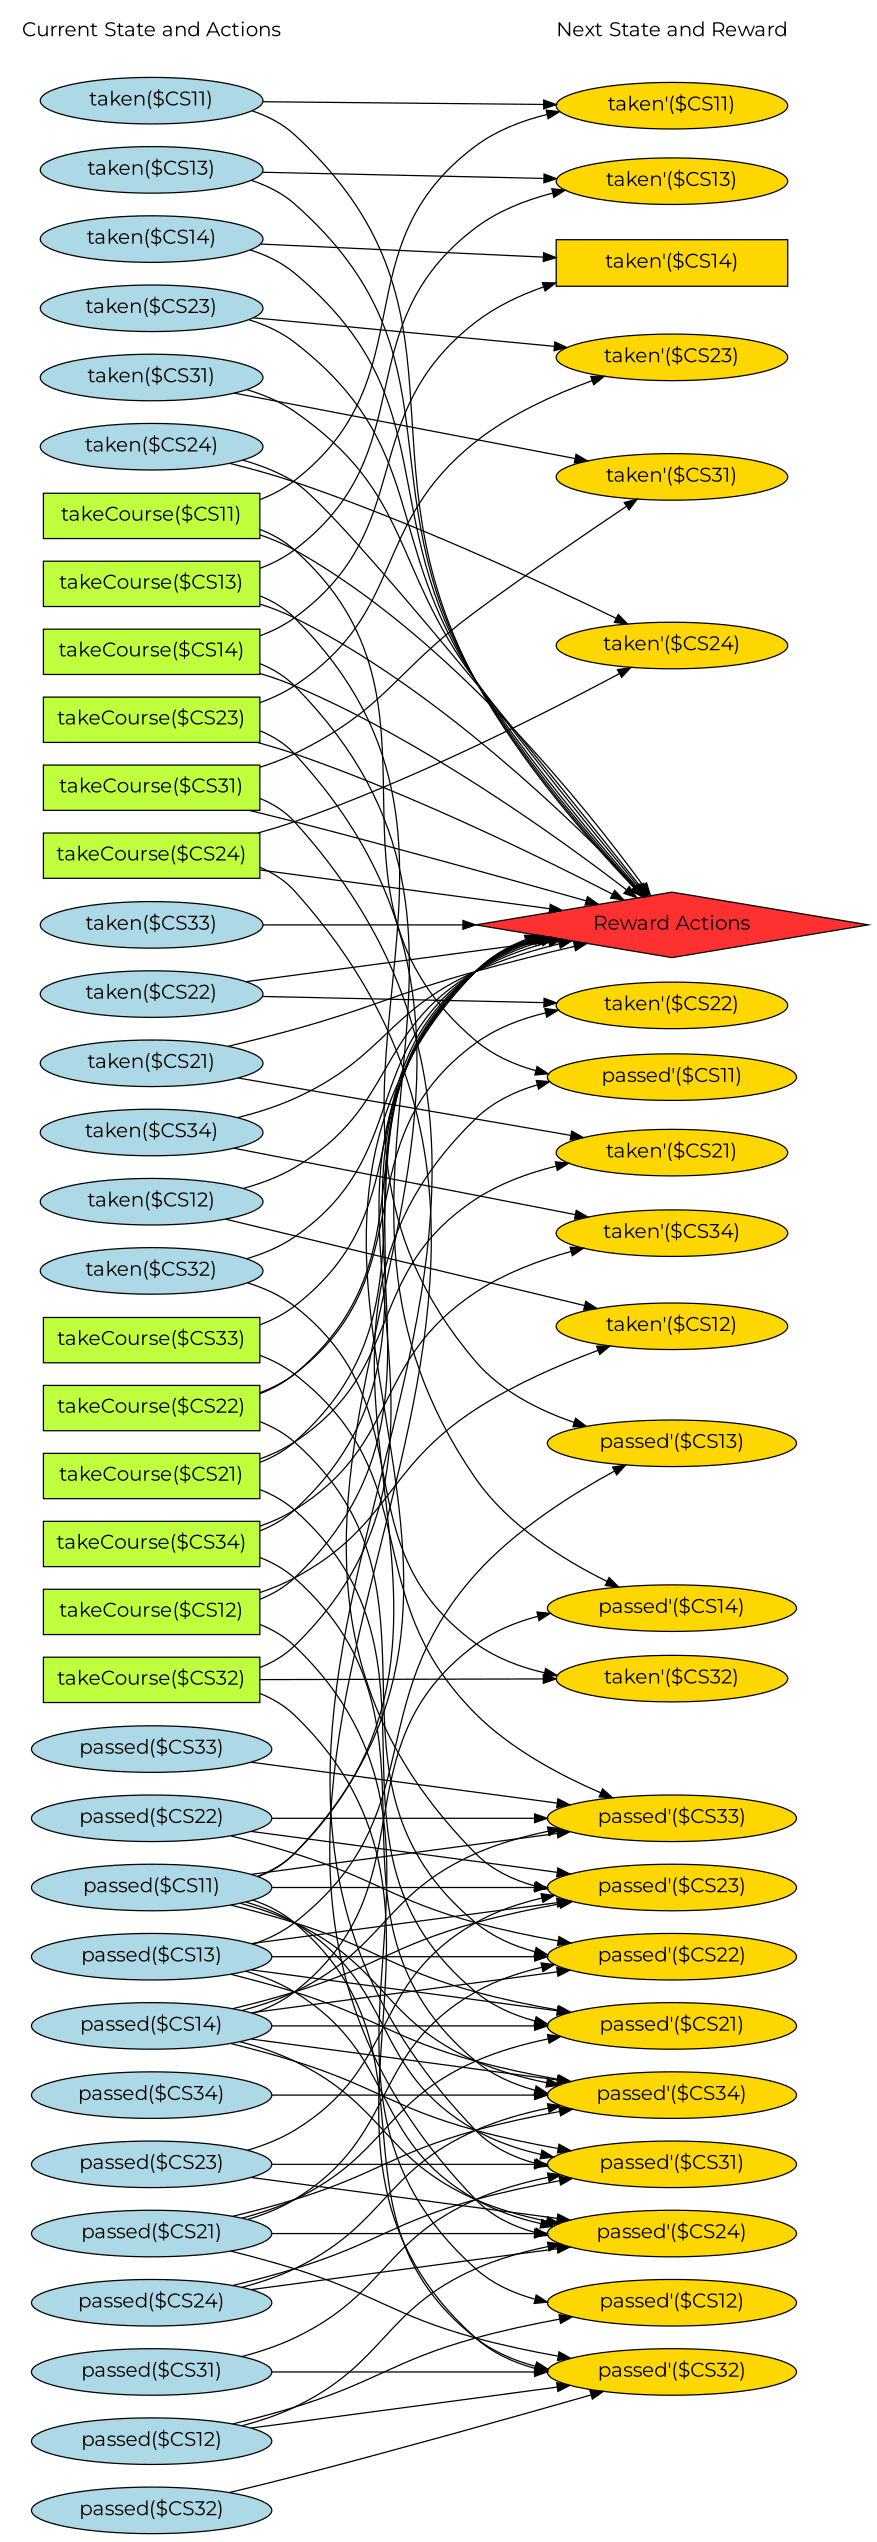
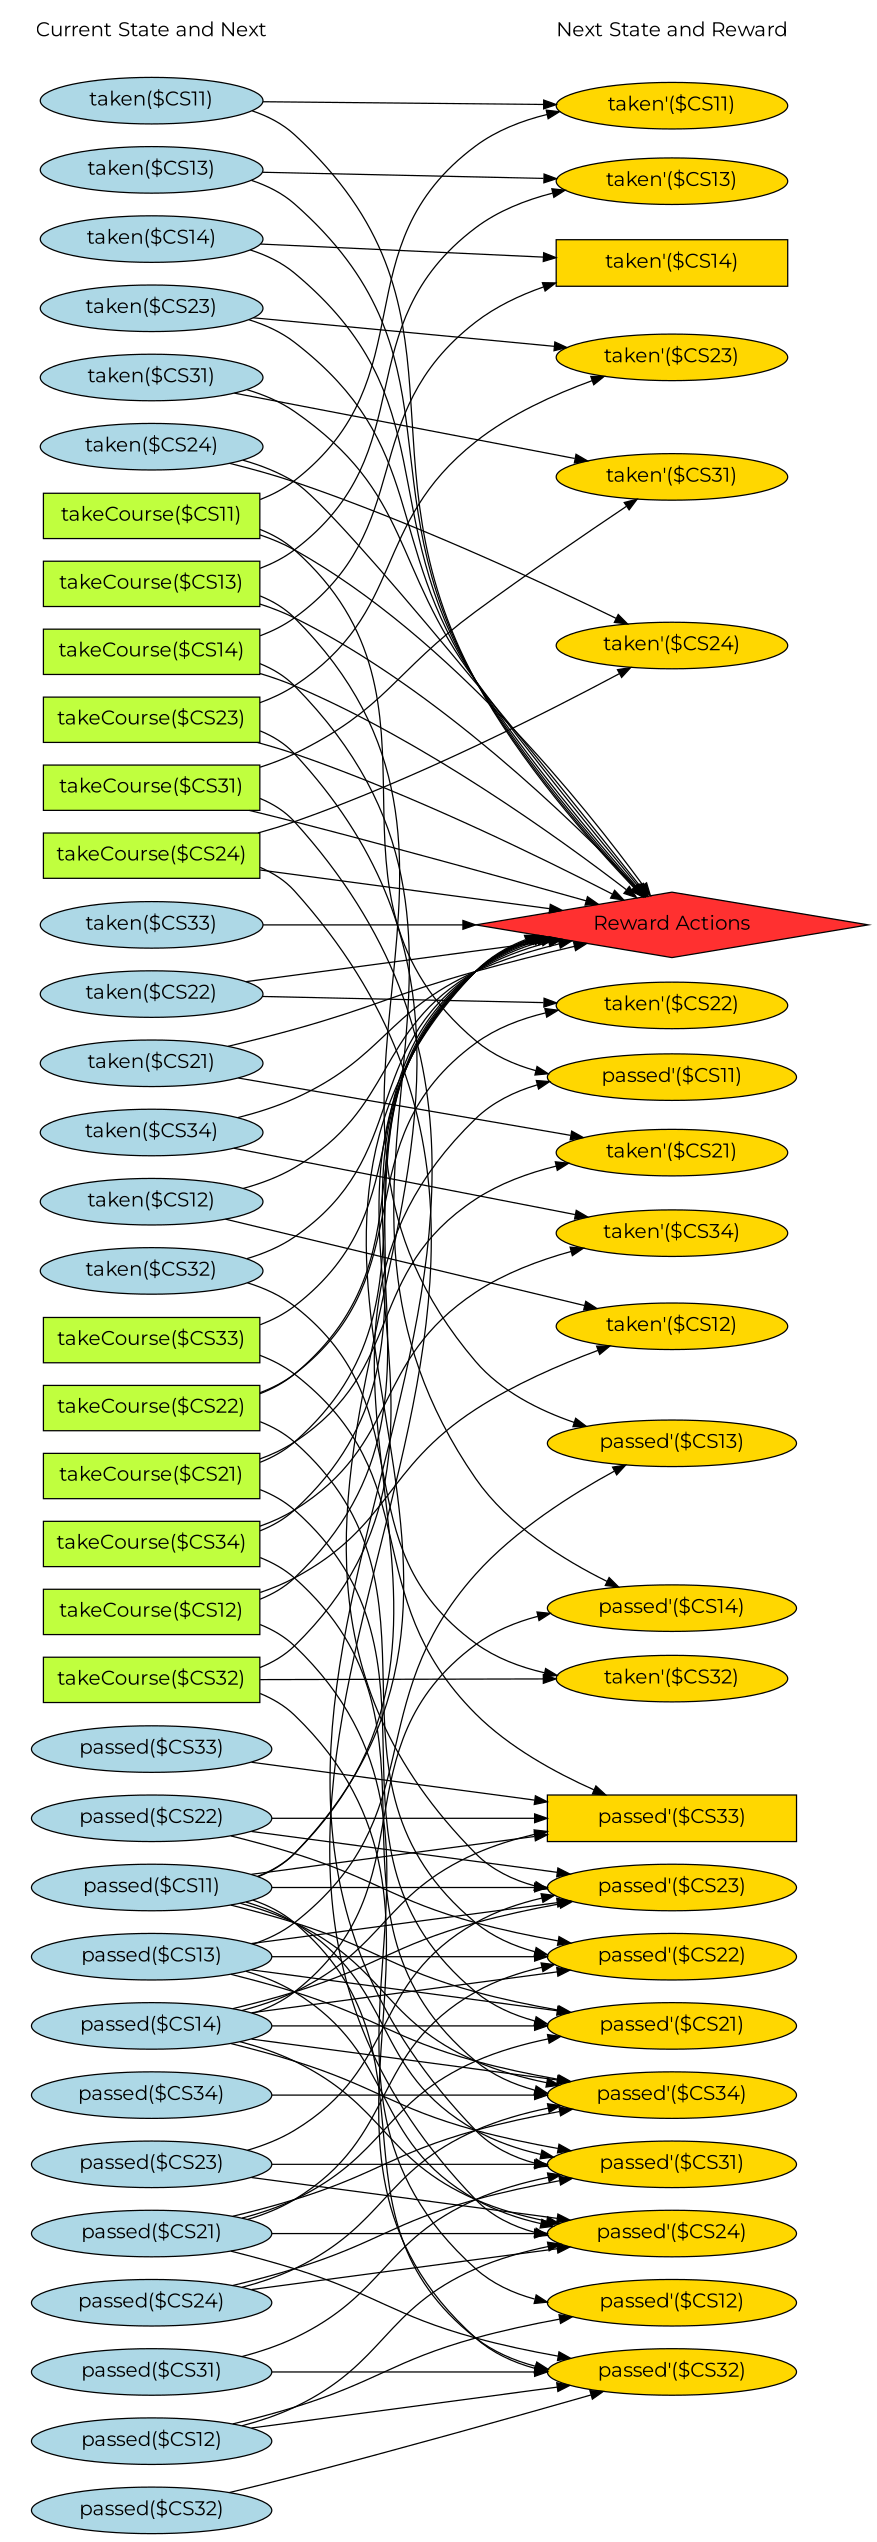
node "Current State and Actions": label "Current State and Actions" -> "Current State and Next"
node "passed'($CS33)": shape ellipse -> box
